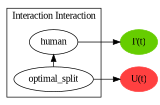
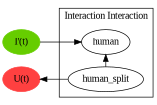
edge "human" -> "I'(t)": reversed
node "optimal_split": label "optimal_split" -> "human_split"
